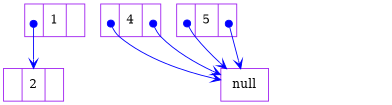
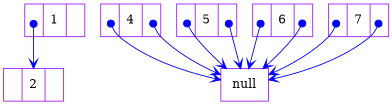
node "6": added
node "7": added
